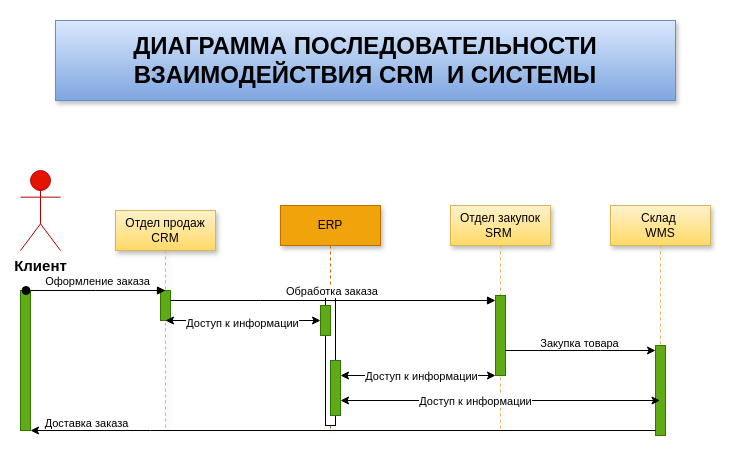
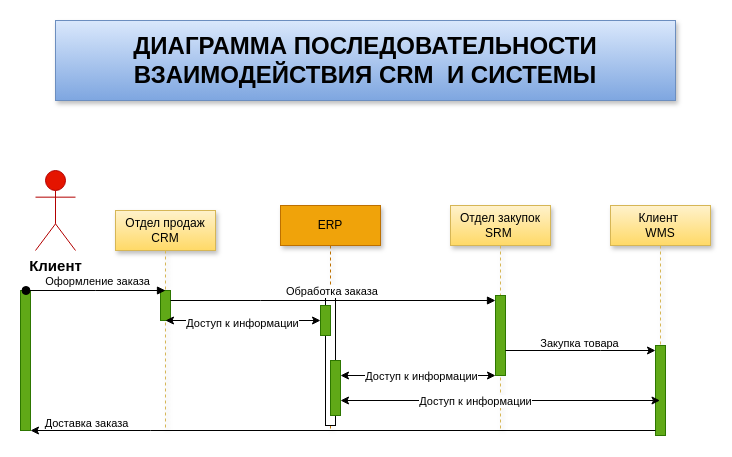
node "Клиент": moved (41, 211) -> (56, 211)
node "Склад WMS": label "Склад WMS" -> "Клиент WMS"
